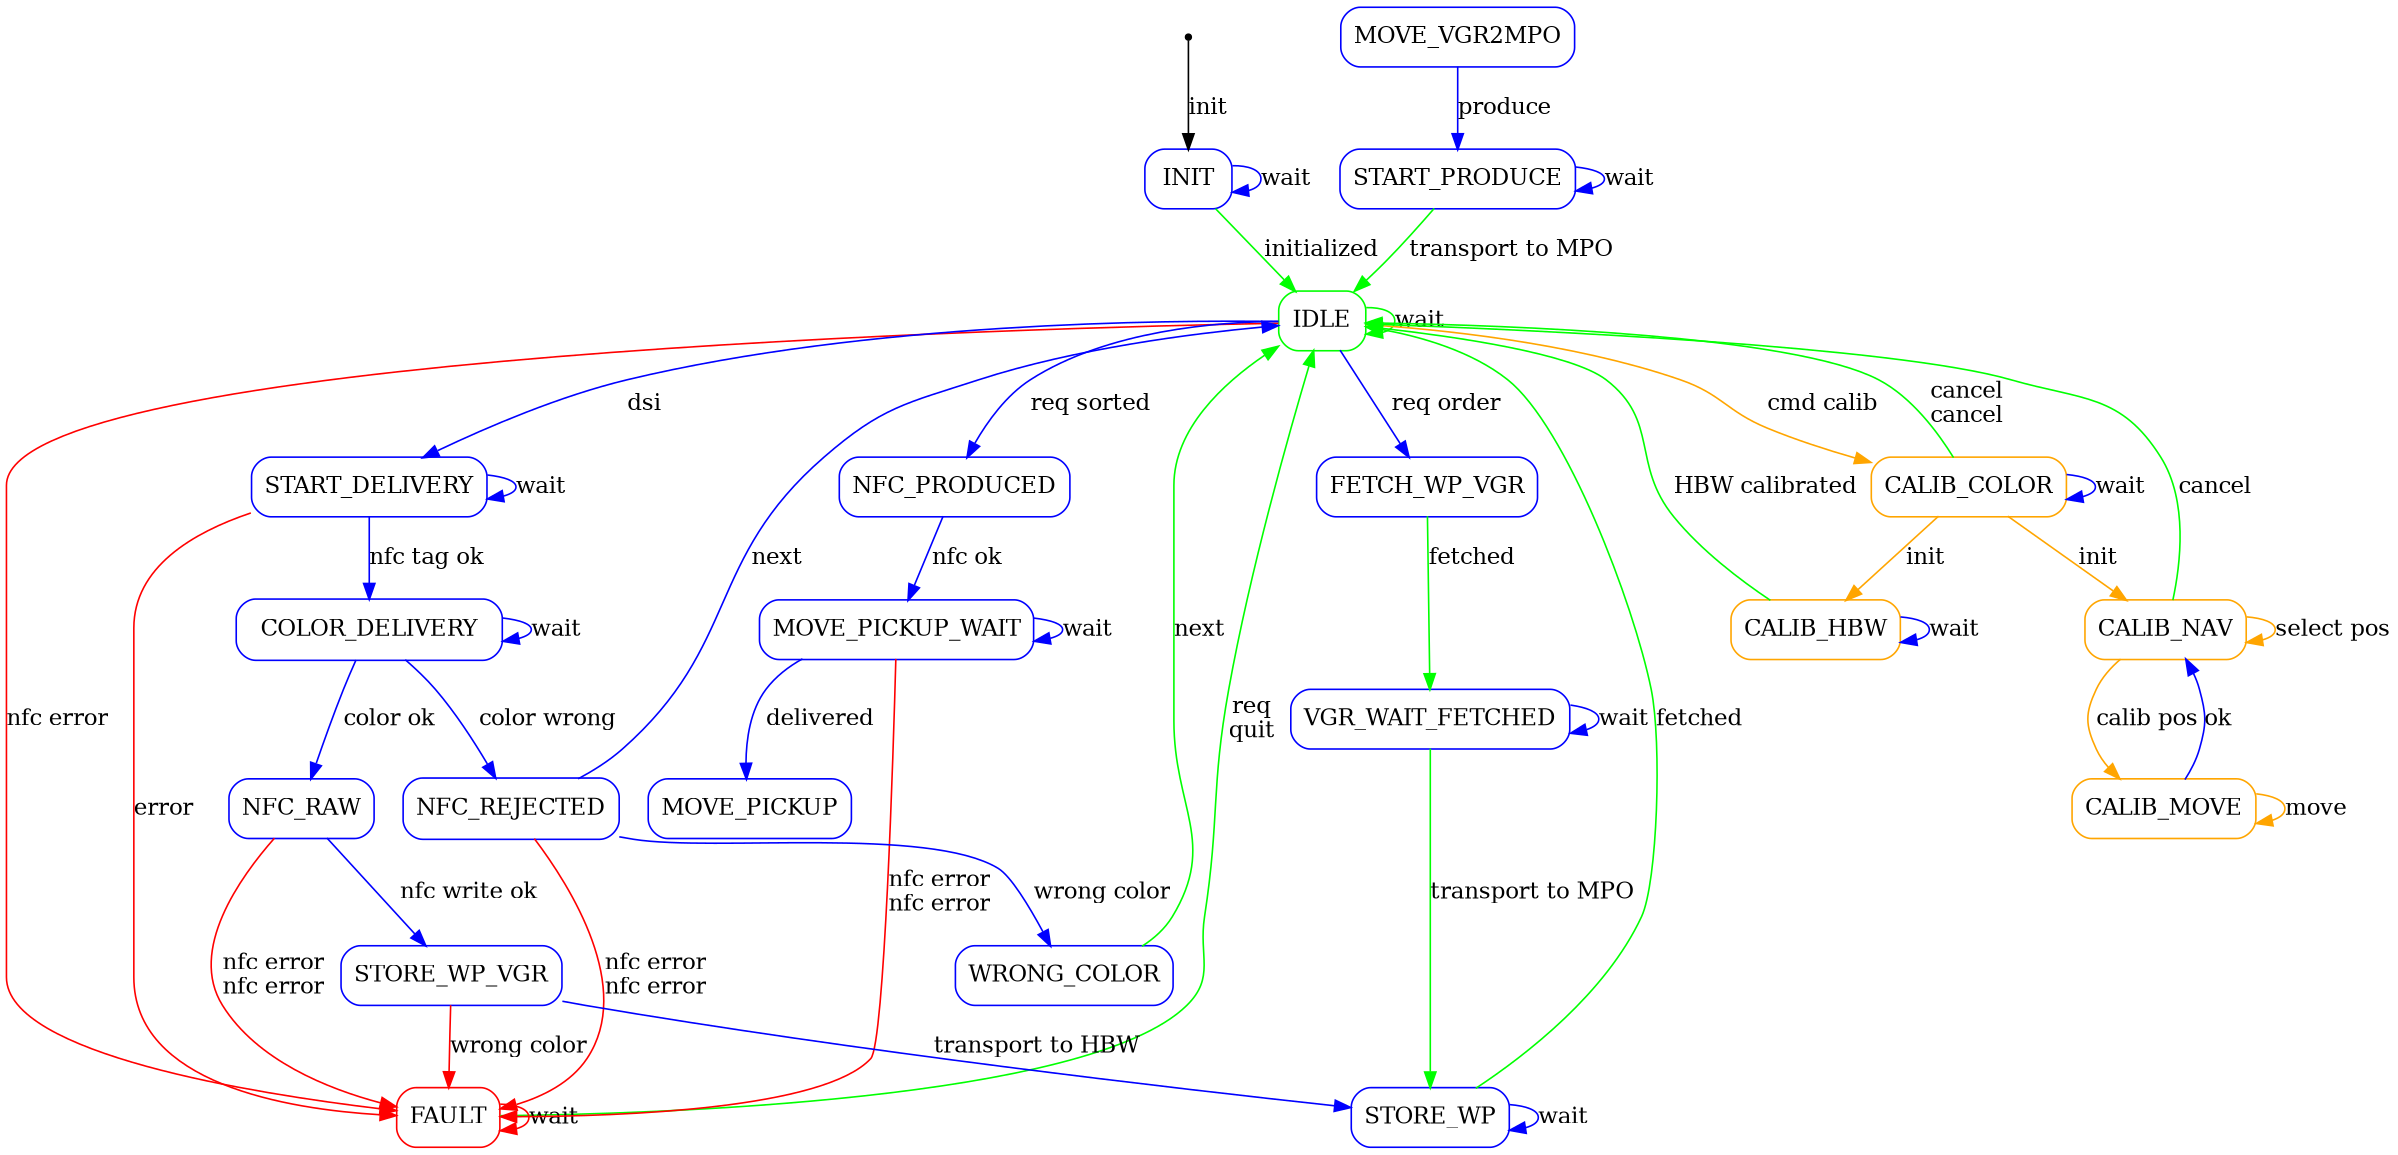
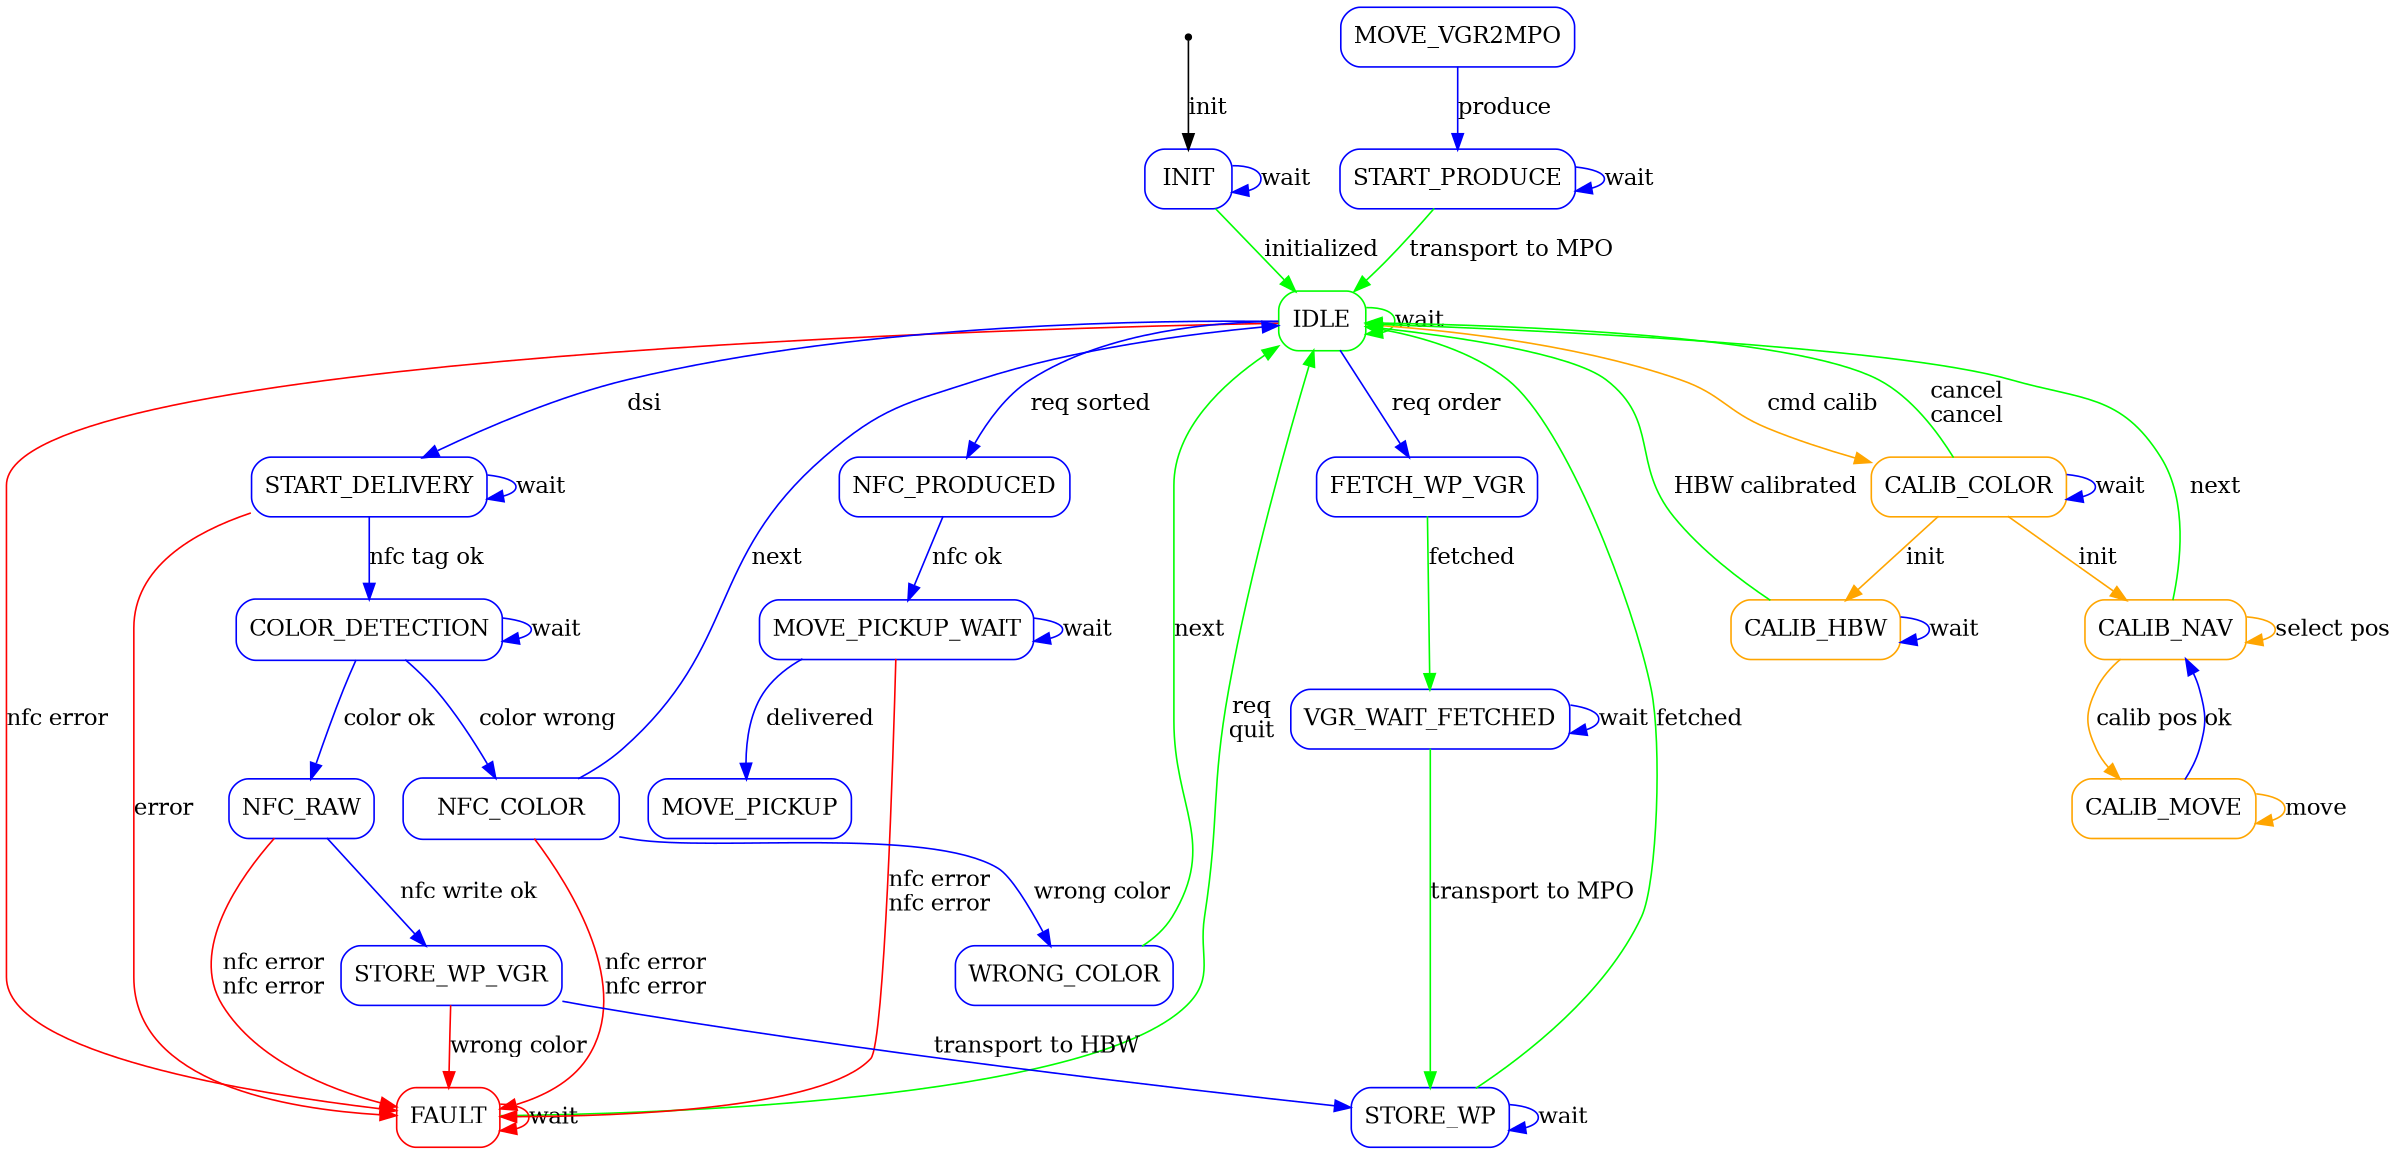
edge "CALIB_NAV" -> "IDLE": label "cancel" -> "next"
node "COLOR_DELIVERY": label "COLOR_DELIVERY" -> "COLOR_DETECTION"
node "NFC_REJECTED": label "NFC_REJECTED" -> "NFC_COLOR"
